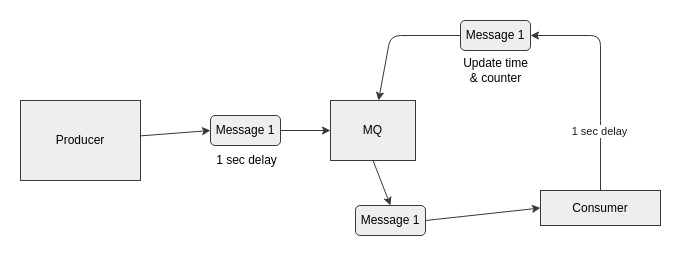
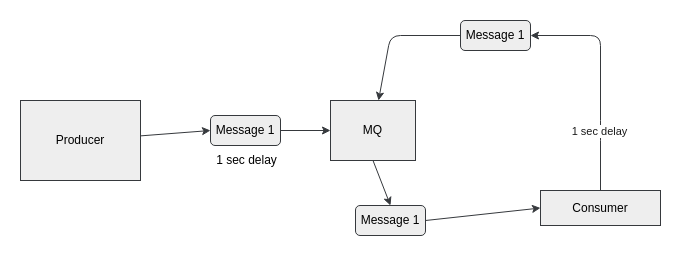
node "Update time & counter": removed
